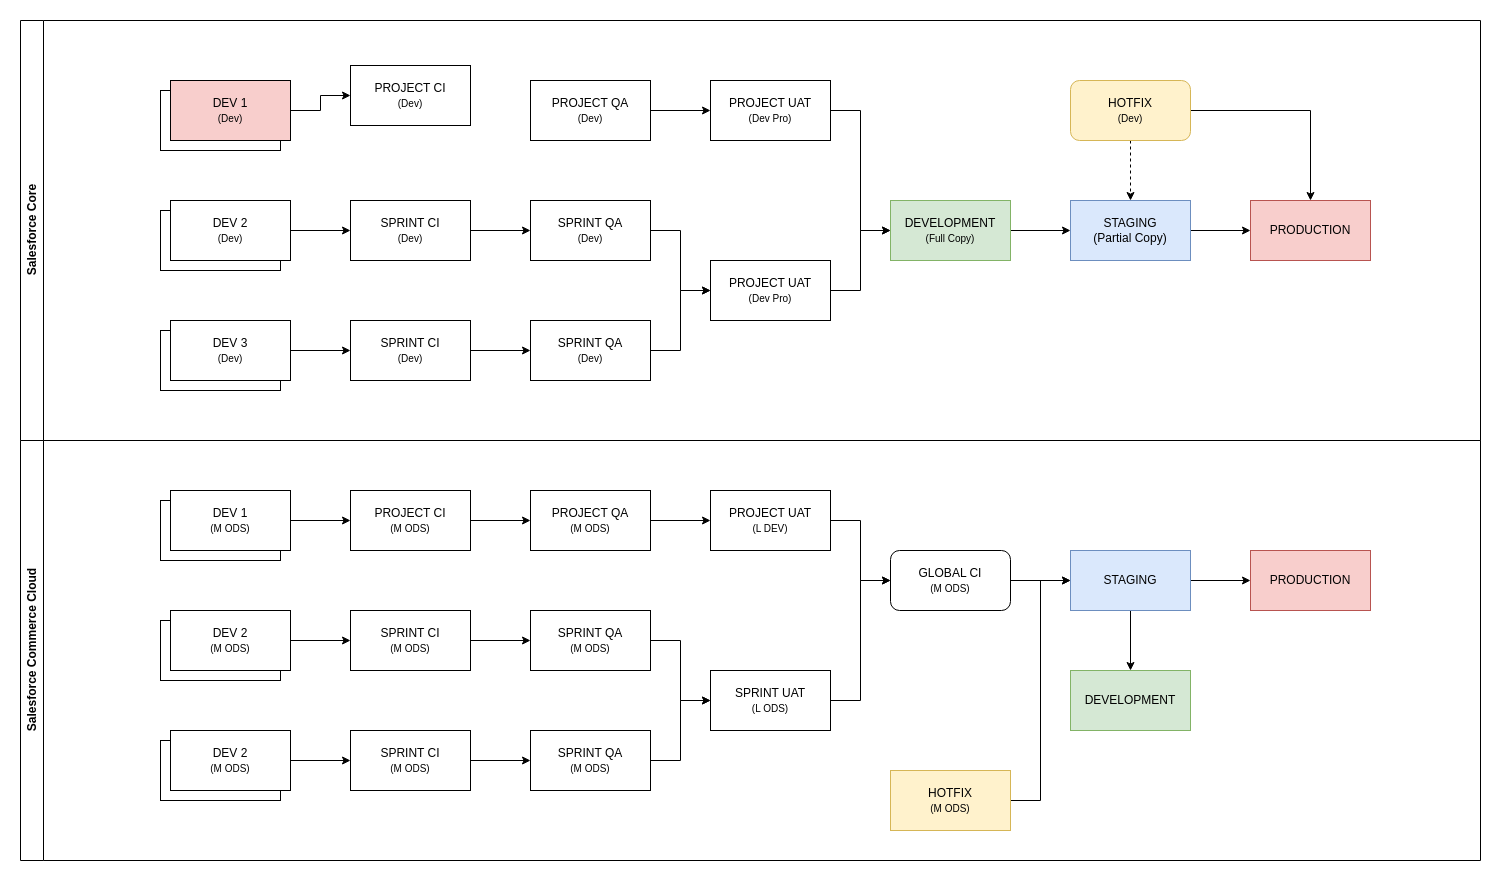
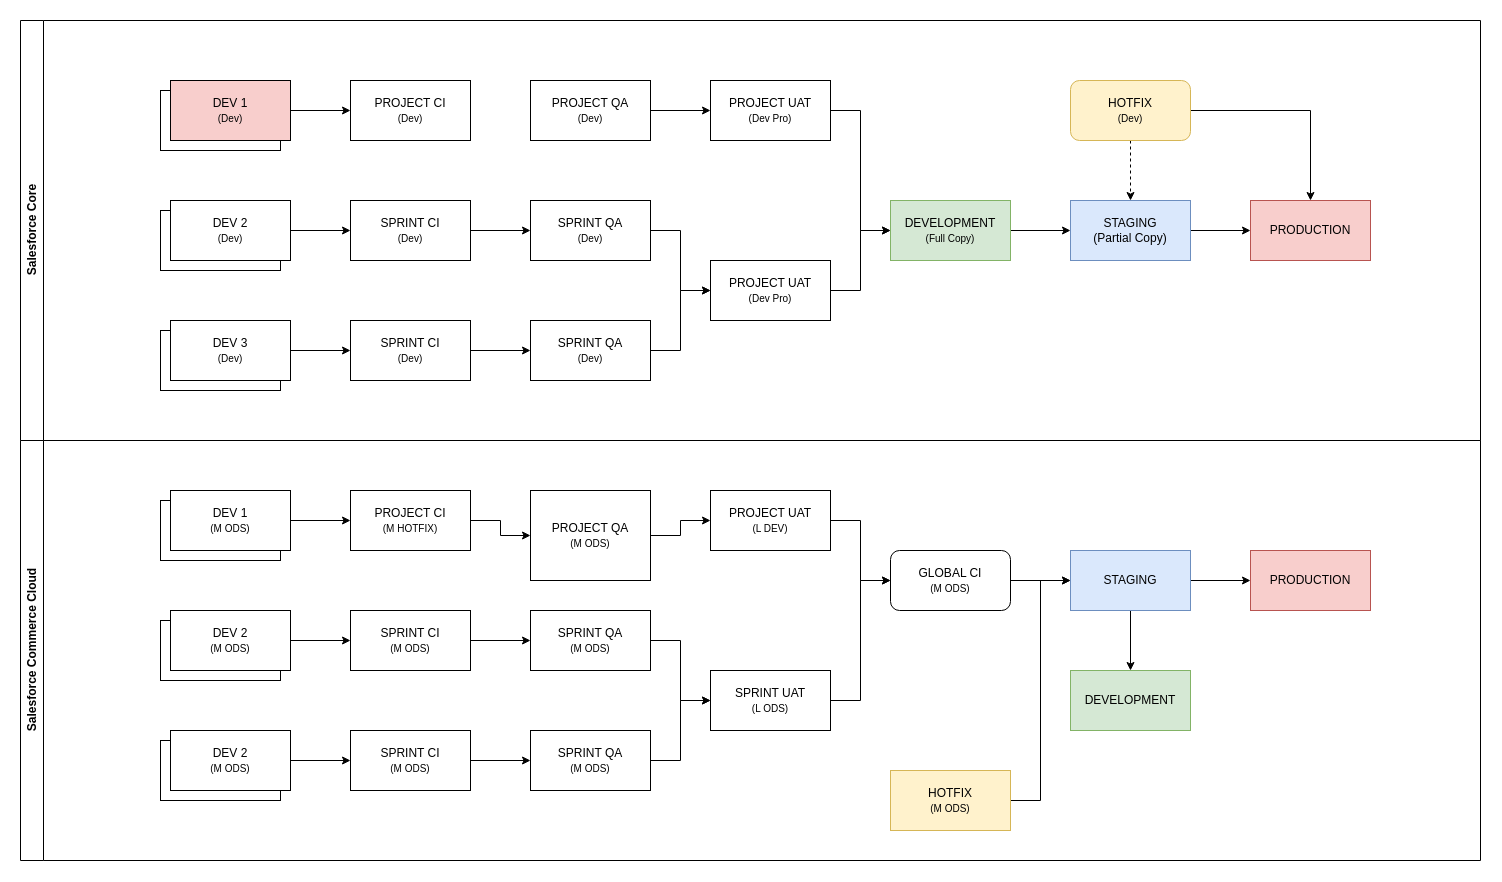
node "PROJECT CI (Dev)": moved (411, 96) -> (411, 111)
node "PROJECT CI (M ODS)": label "PROJECT CI (M ODS)" -> "PROJECT CI (M HOTFIX)"
node "PROJECT QA (M ODS)": size 120x60 -> 120x90
